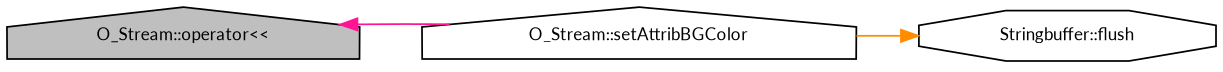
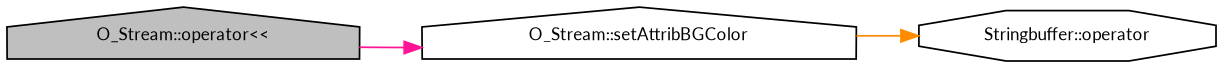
edge "O_Stream::setAttribBGColor" -> "O_Stream::operator<<": reversed
node "Stringbuffer::flush": label "Stringbuffer::flush" -> "Stringbuffer::operator"
